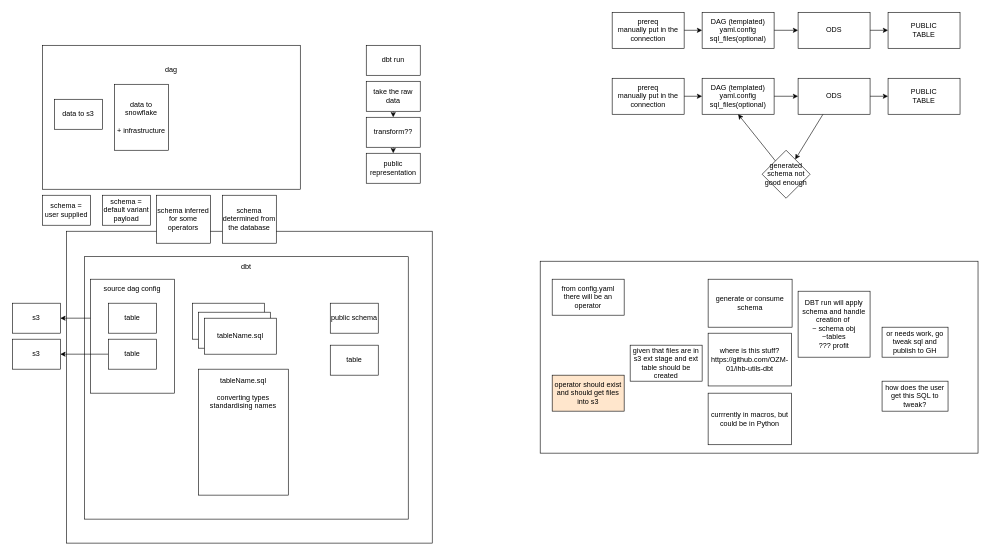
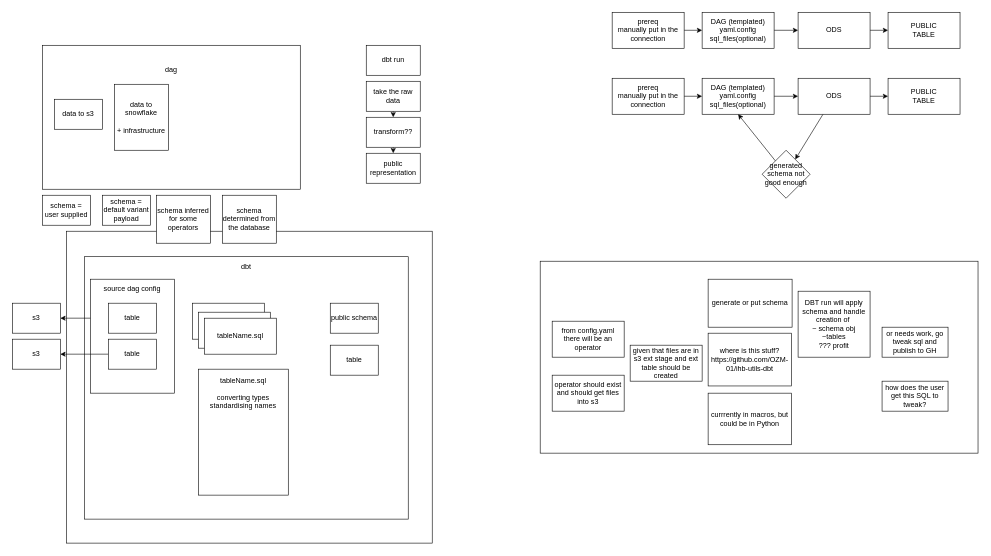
node "from config.yaml there will be an operator": moved (588, 297) -> (588, 339)
node "generate or consume schema": label "generate or consume schema" -> "generate or put schema"
node "operator should exist and should get files into s3": fillcolor #ffe6cc -> #ffffff
